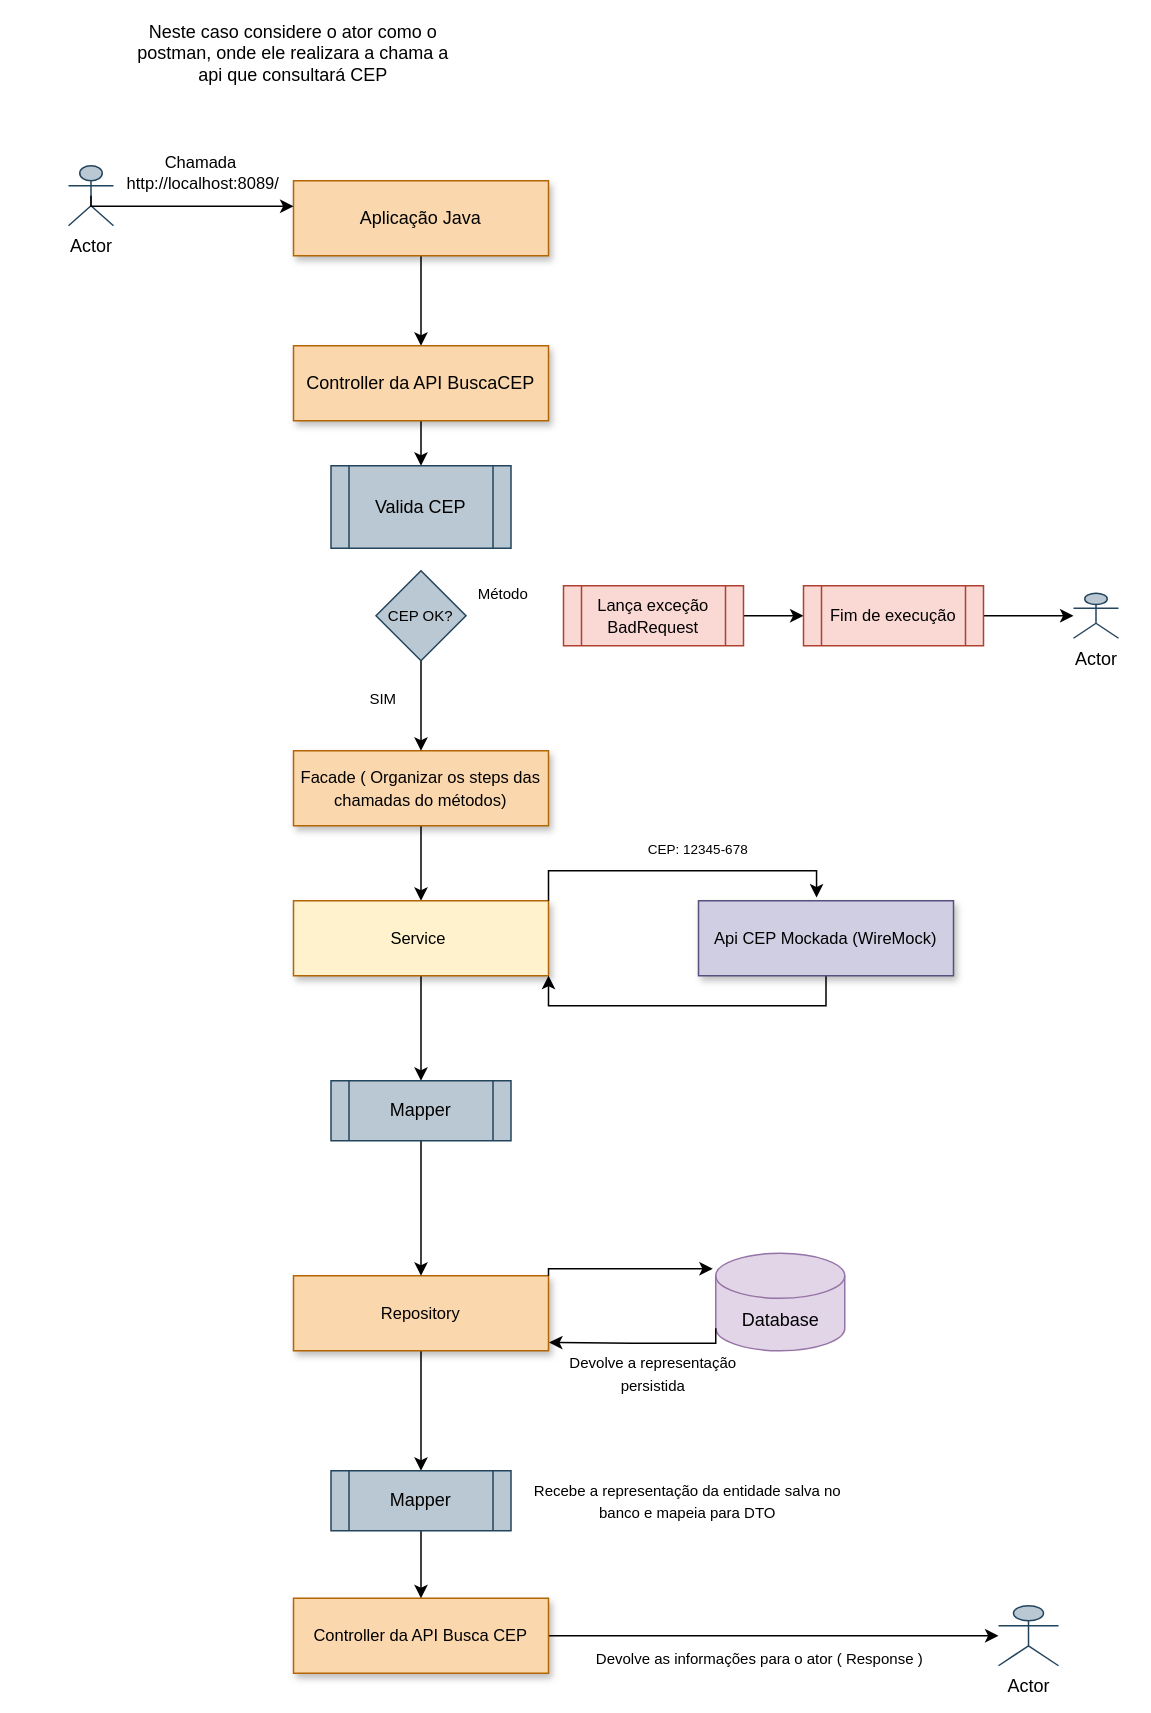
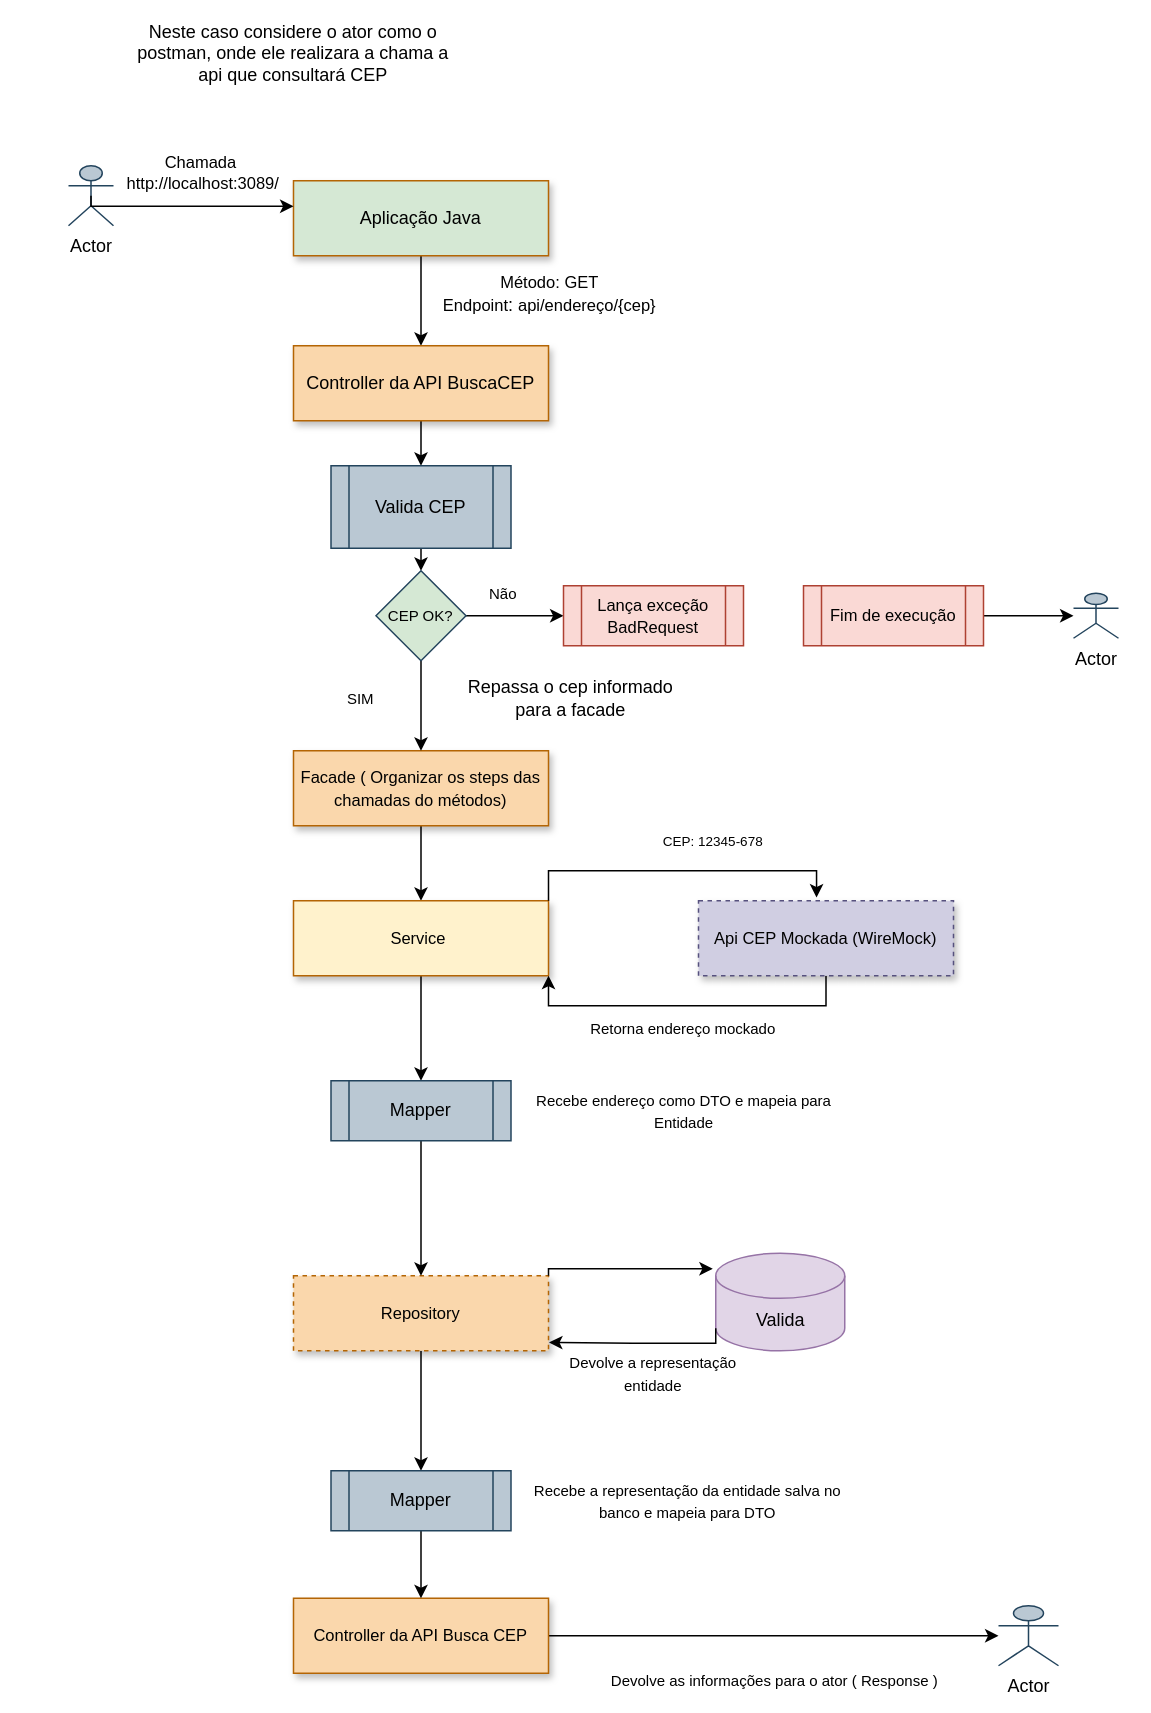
node "Chamada http://localhost:8089/": label "Chamada http://localhost:8089/" -> "Chamada http://localhost:3089/"
node "Aplicação Java": fillcolor #fad7ac -> #d5e8d4
node "Método: GET Endpoint: api/endereço/{cep}": added
edge "Valida CEP" -> "CEP OK?": added
node "Método": label "Método" -> "Não"
node "CEP OK?": fillcolor #bac8d3 -> #d5e8d4
edge "CEP OK?" -> "Lança exceção BadRequest": added
edge "Lança exceção BadRequest" -> "Fim de execução": removed
node "SIM": moved (383, 698) -> (361, 698)
node "Repassa o cep informado para a facade": added
node "CEP: 12345-678": moved (698, 848) -> (713, 841)
node "Api CEP Mockada (WireMock)": style solid -> dashed
node "Retorna endereço mockado": added
node "Recebe endereço como DTO e mapeia para Entidade": added
node "Repository": style solid -> dashed
node "Database": label "Database" -> "Valida"
node "Devolve a representação persistida": label "Devolve a representação persistida" -> "Devolve a representação entidade"
node "Devolve as informações para o ator ( Response )": moved (760, 1658) -> (775, 1681)
